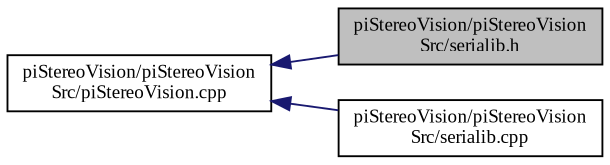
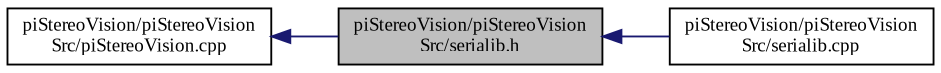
edge "piStereoVision/piStereoVision Src/serialib.cpp" -> "piStereoVision/piStereoVision Src/piStereoVision.cpp": now "piStereoVision/piStereoVision Src/serialib.cpp" -> "piStereoVision/piStereoVision Src/serialib.h"
